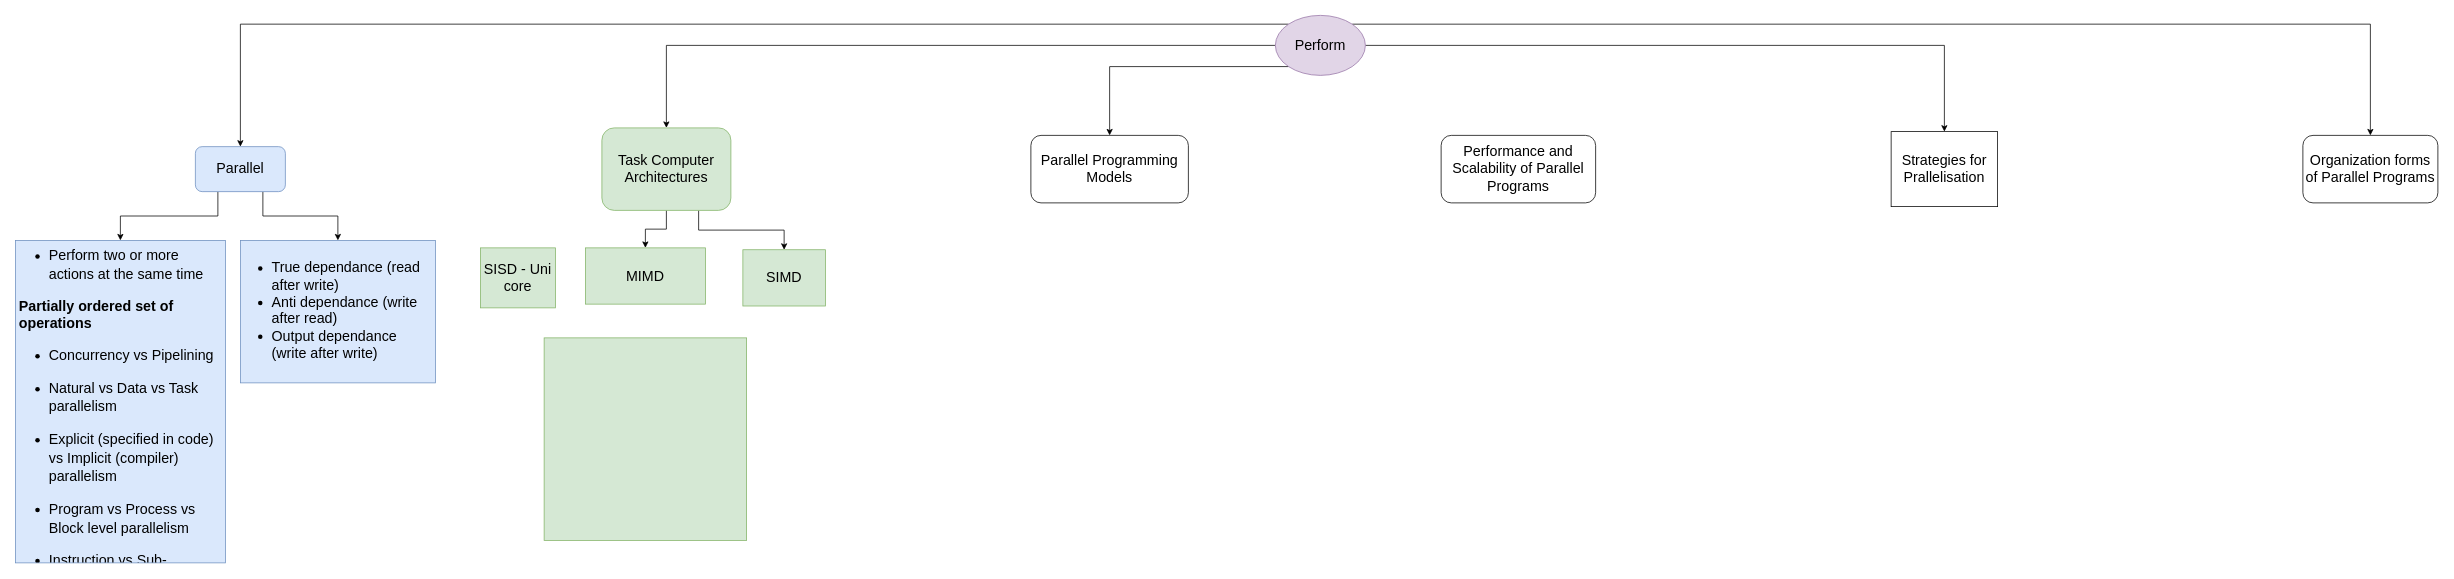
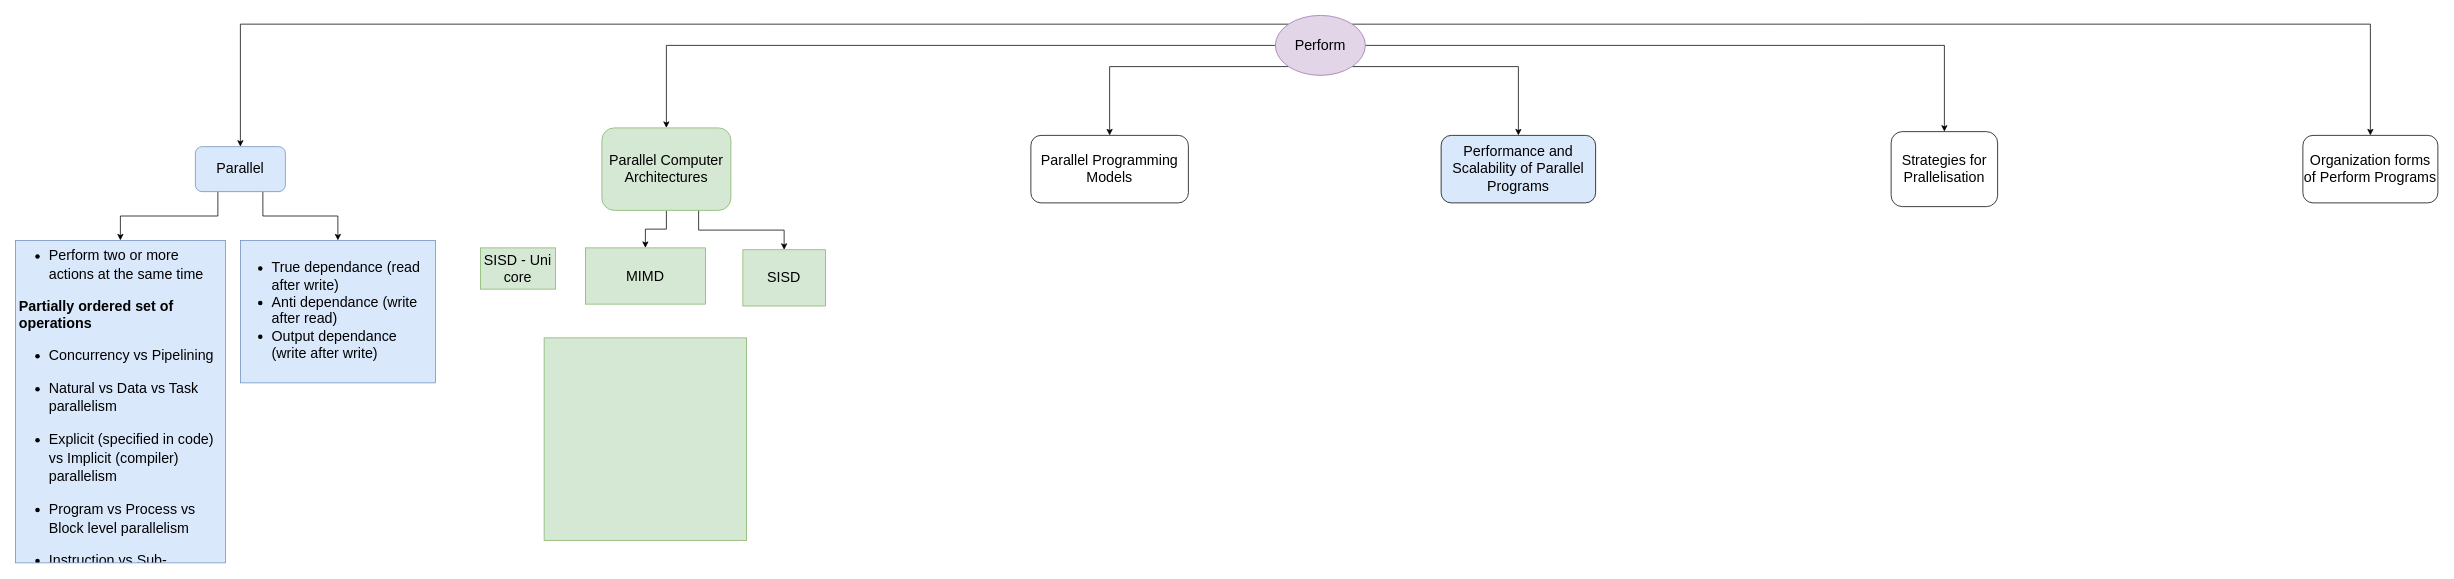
edge "Perform" -> "Performance and Scalability of Parallel Programs": added
node "Task Computer Architectures": label "Task Computer Architectures" -> "Parallel Computer Architectures"
node "Performance and Scalability of Parallel Programs": fillcolor #ffffff -> #dae8fc
node "Strategies for Prallelisation": shape rectangle -> rounded rectangle
node "Organization forms of Parallel Programs": label "Organization forms of Parallel Programs" -> "Organization forms of Perform Programs"
node "SISD - Uni core": size 75x60 -> 75x41
node "SIMD": label "SIMD" -> "SISD"
